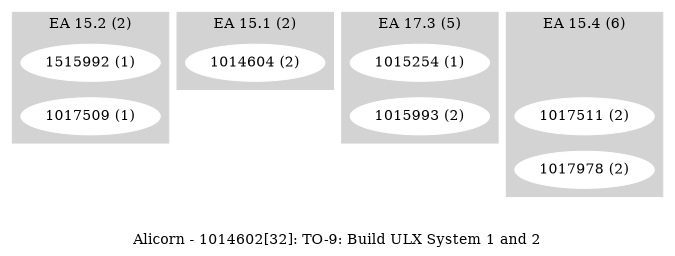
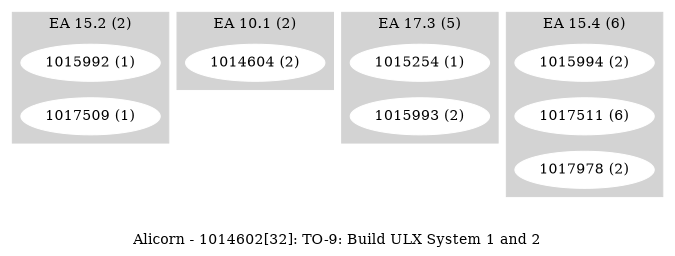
cluster "EA 15.1 (2)": label "EA 15.1 (2)" -> "EA 10.1 (2)"
node "1515992 (1)": label "1515992 (1)" -> "1015992 (1)"
node "1015994 (2)": added
node "1017511 (2)": label "1017511 (2)" -> "1017511 (6)"
